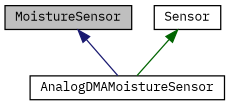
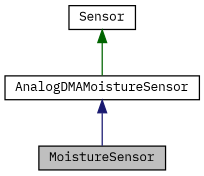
edge "AnalogDMAMoistureSensor" -> "MoistureSensor": reversed
